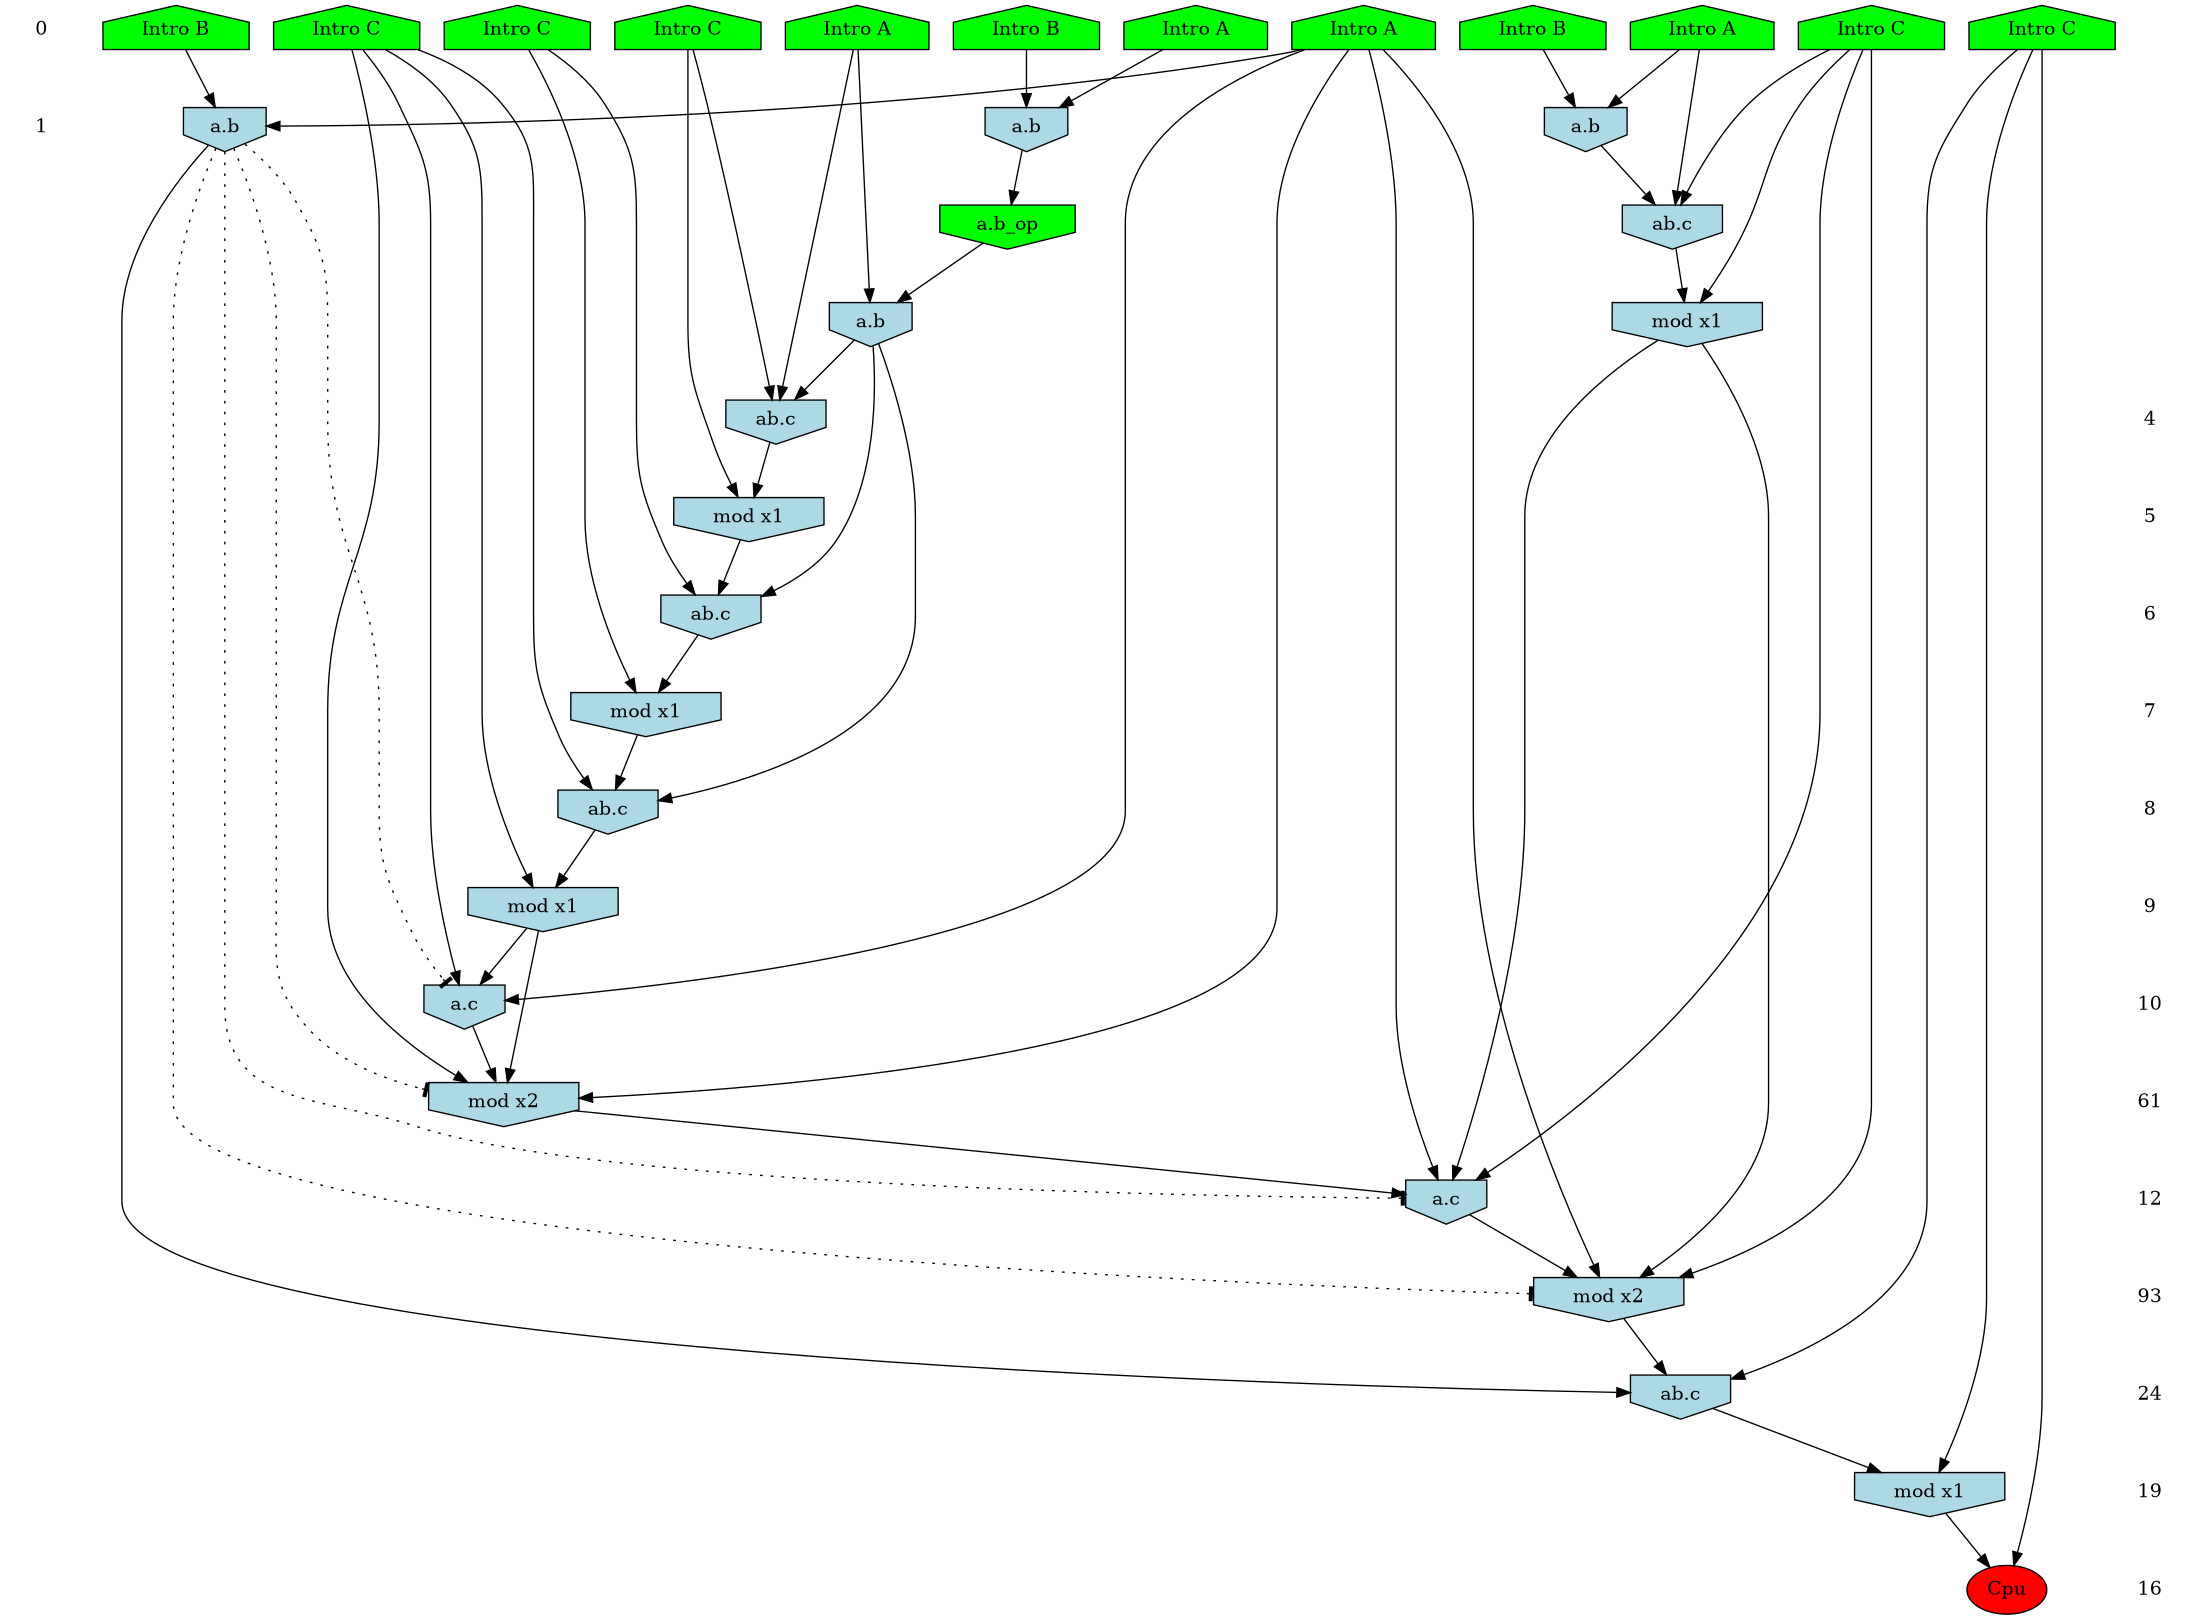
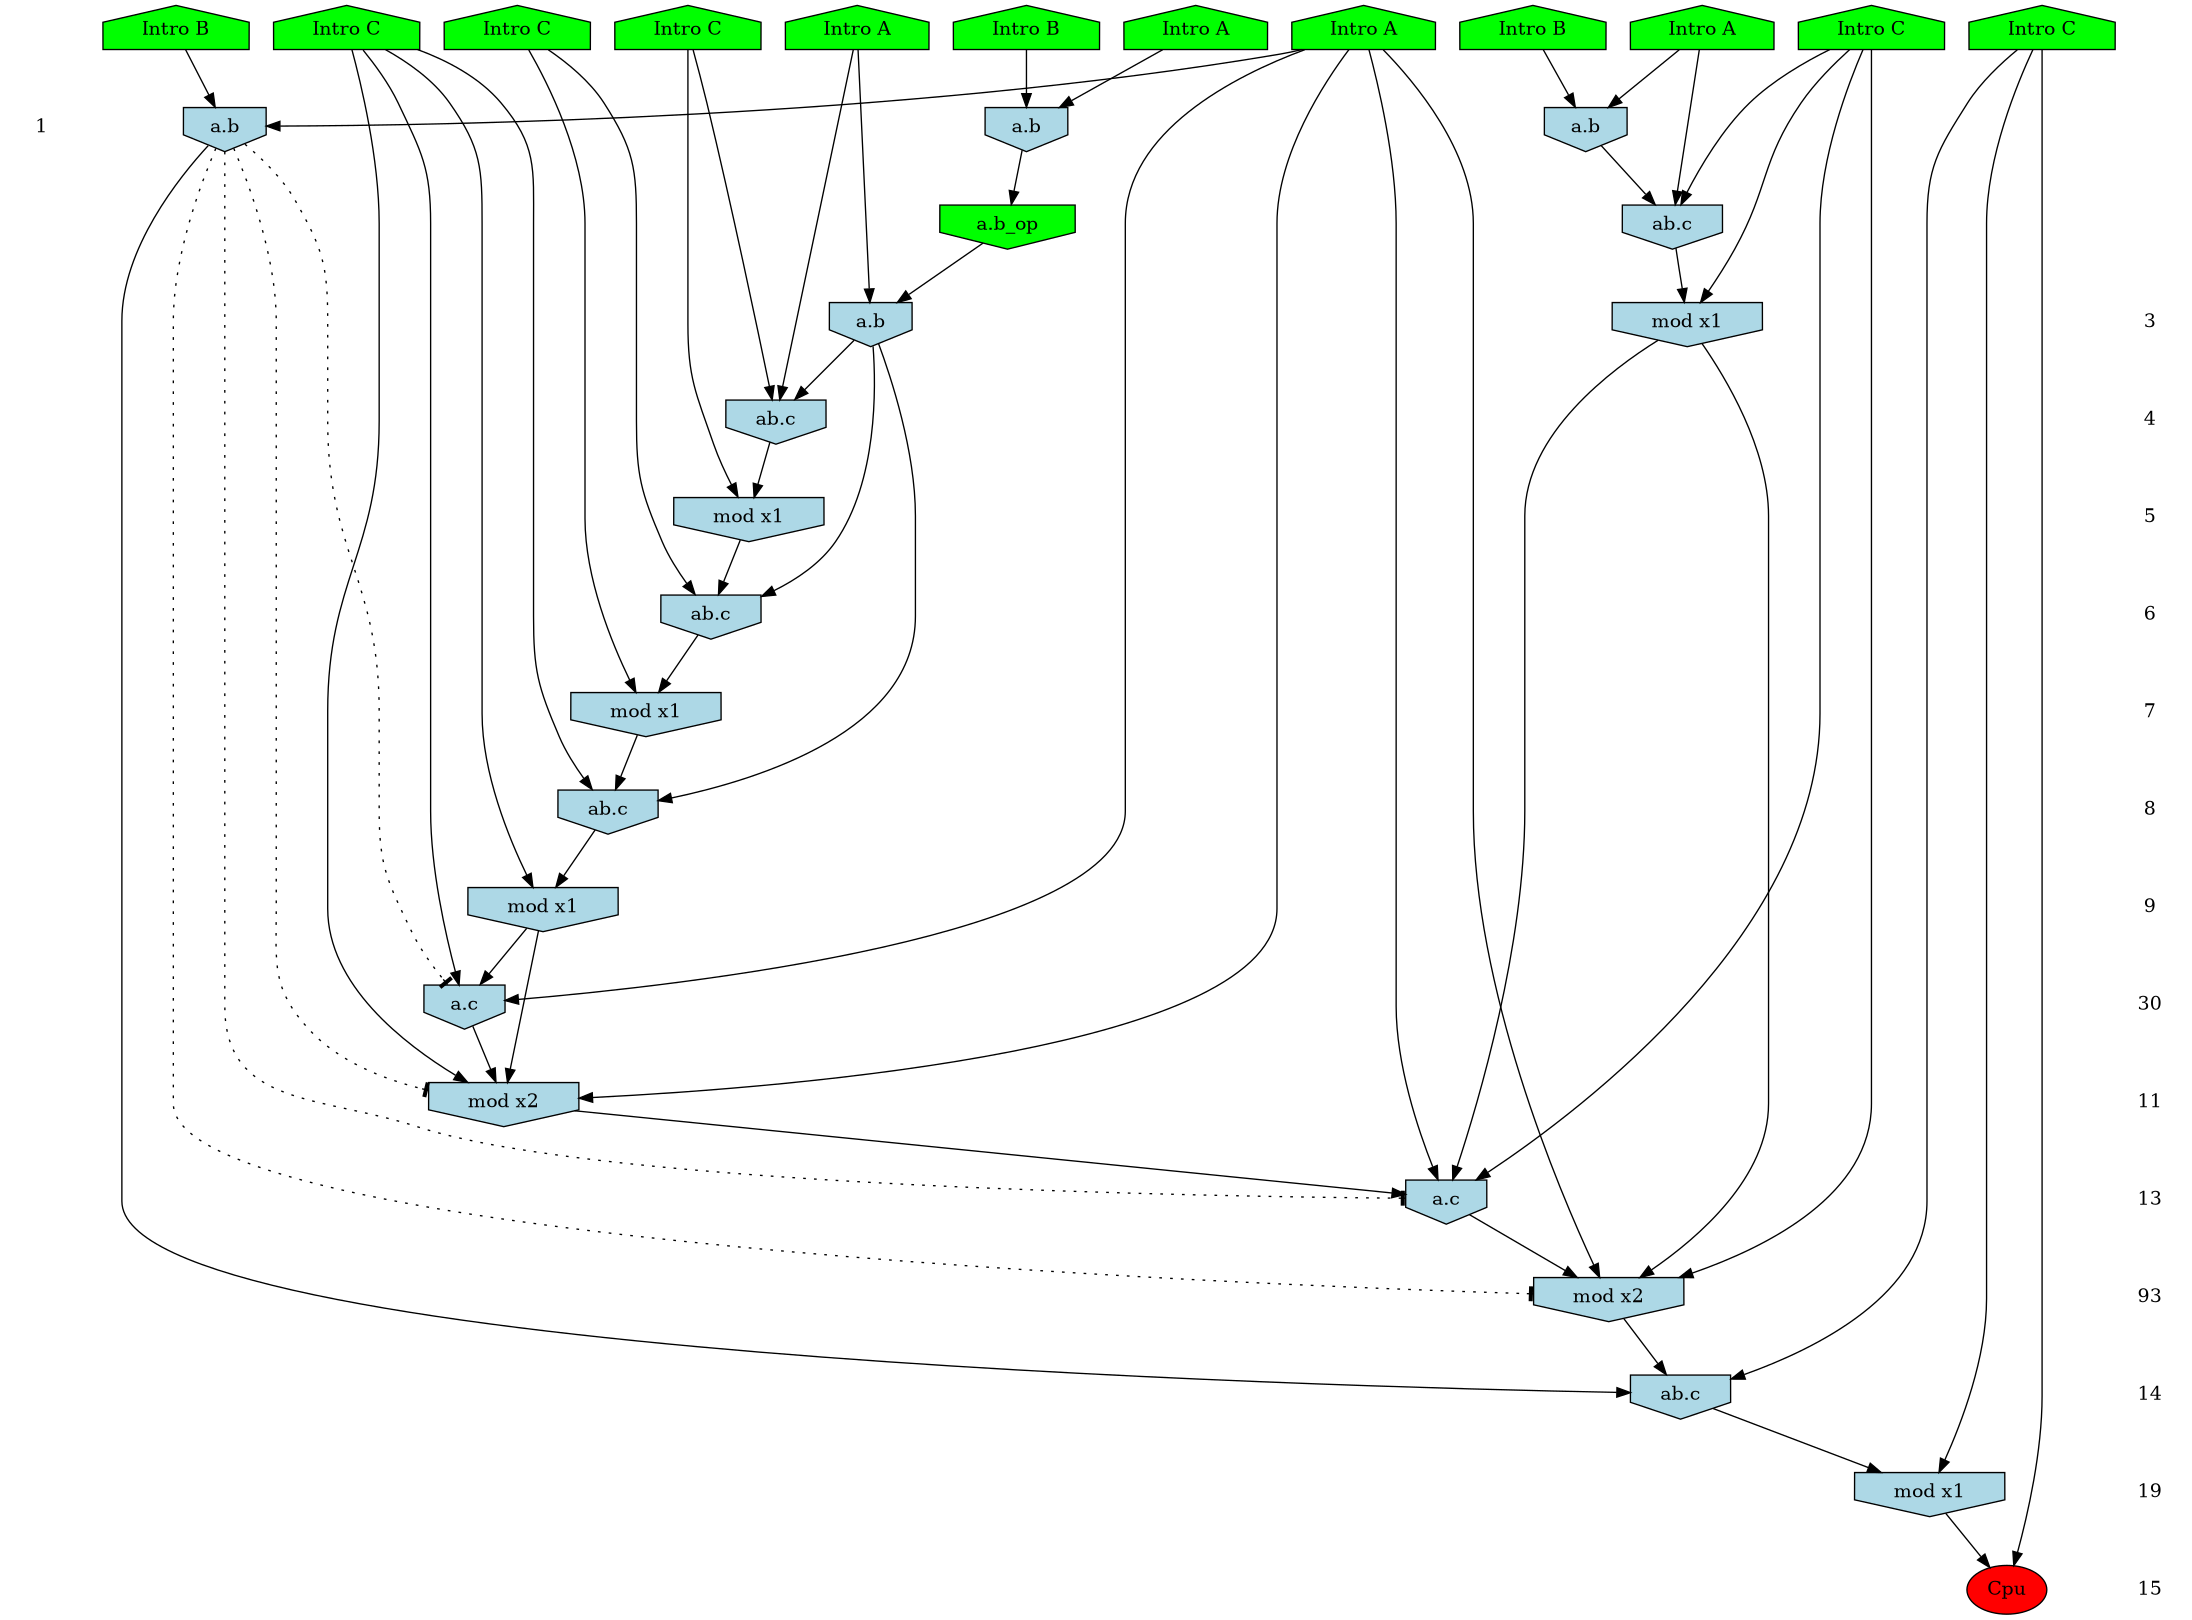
node "0": removed
node "3": added
node "10": label "10" -> "30"
node "61": label "61" -> "11"
node "12": label "12" -> "13"
node "24": label "24" -> "14"
node "16": label "16" -> "15"
